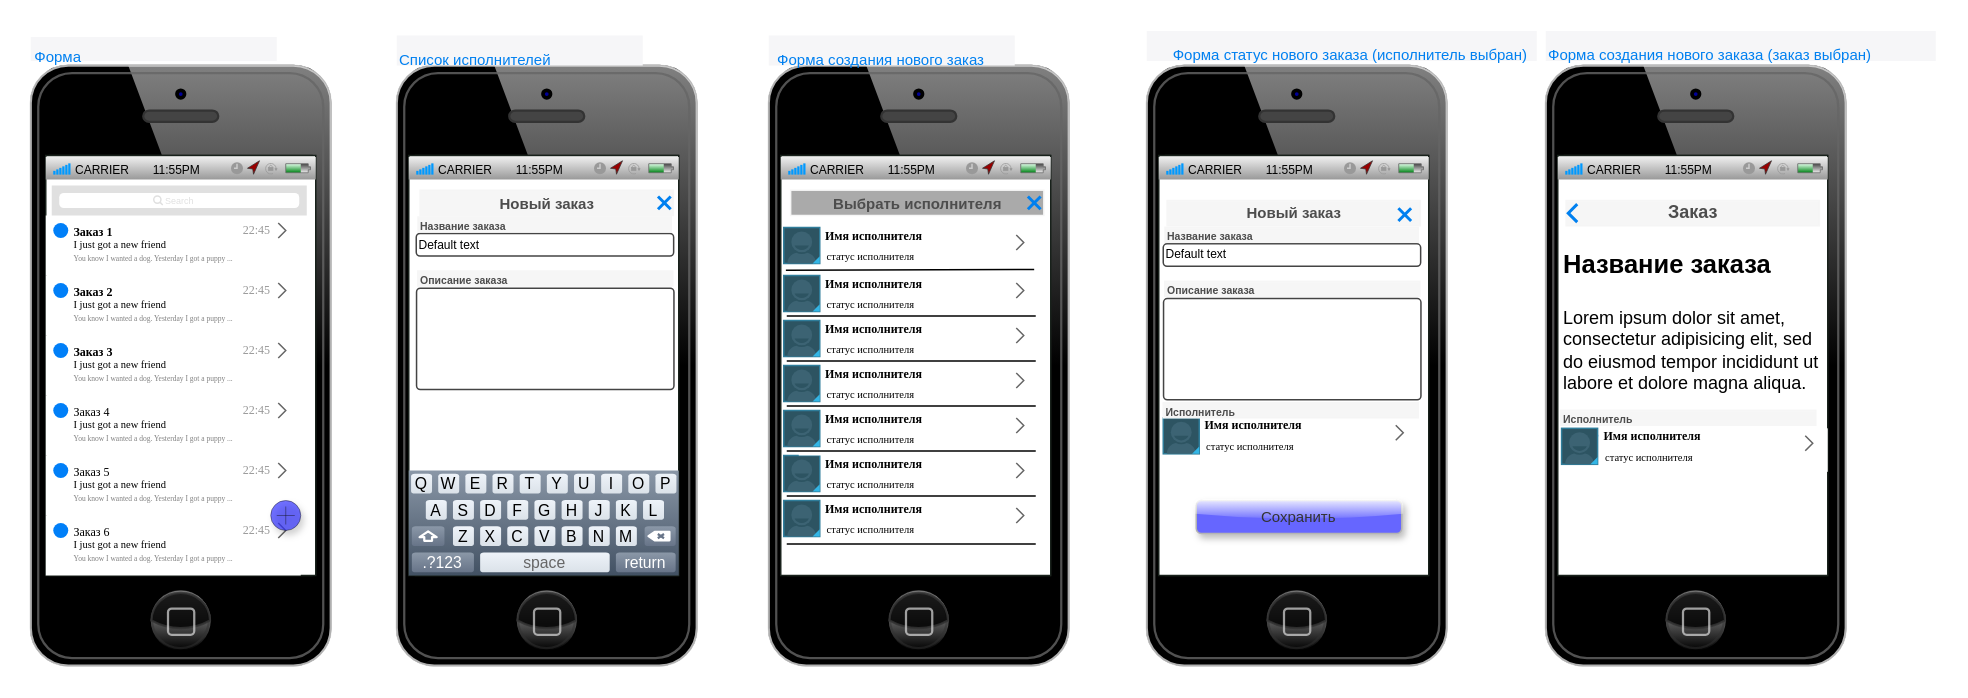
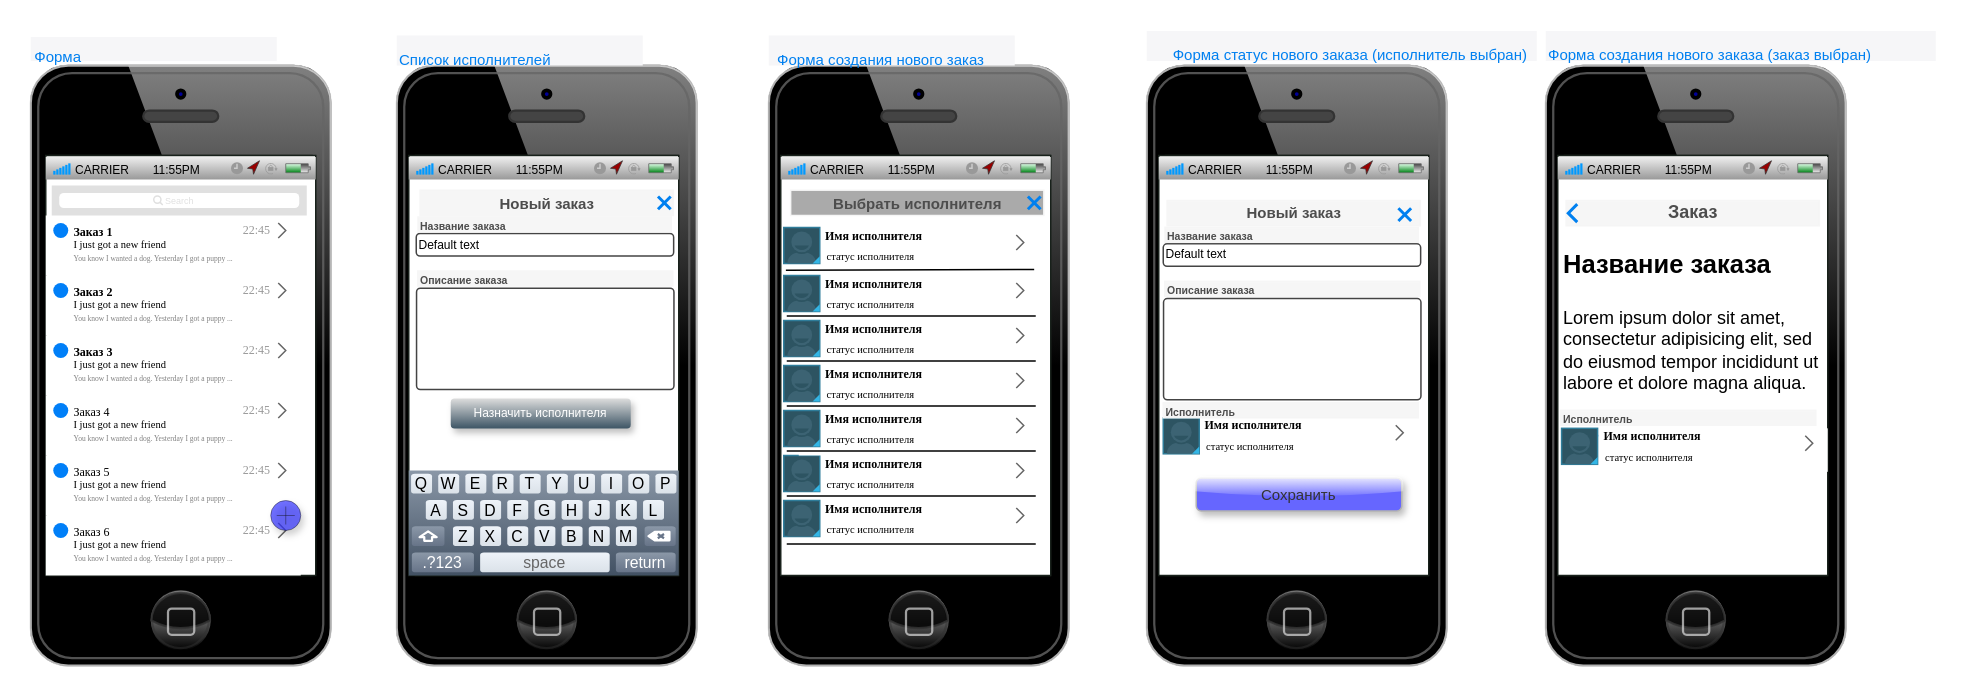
node "Назначить исполнителя": added
node "Сохранить": moved (1299, 517) -> (1299, 494)
